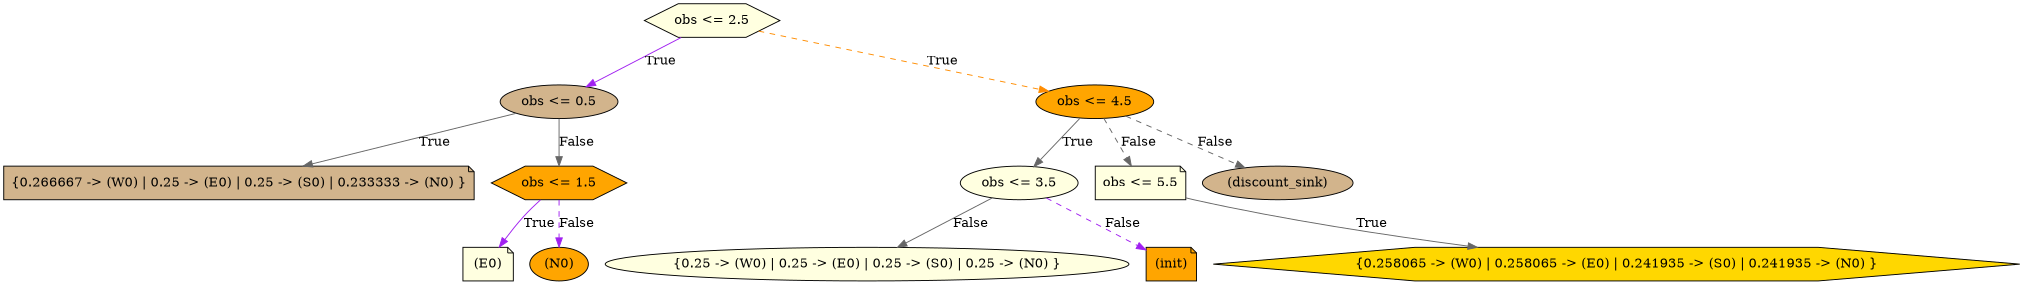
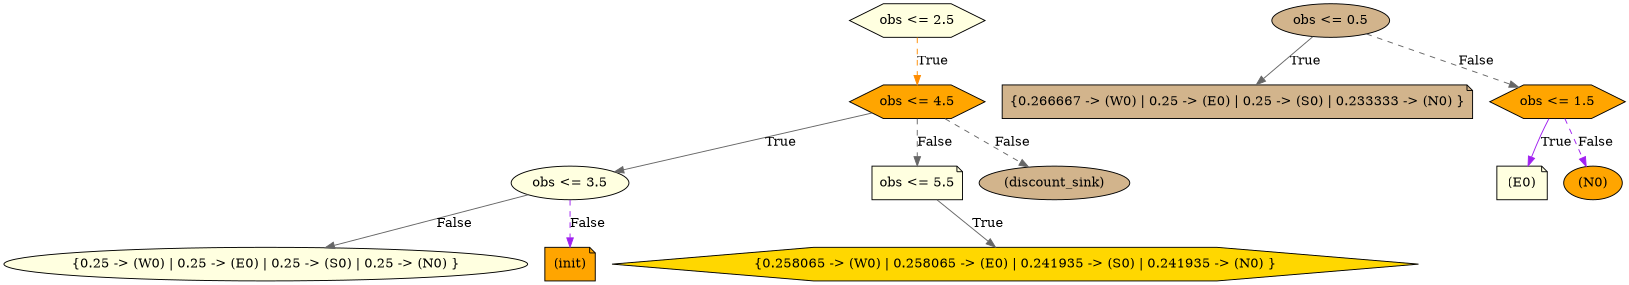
edge "obs <= 2.5" -> "obs <= 0.5": removed, label "True"
node "obs <= 4.5": shape ellipse -> hexagon
edge "obs <= 0.5" -> "obs <= 1.5": style solid -> dashed
